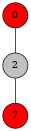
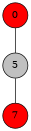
node "2": label "2" -> "5"
